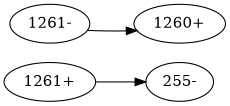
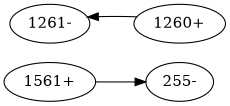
edge "1261-" -> "1260+": reversed
node "1261+": label "1261+" -> "1561+"
